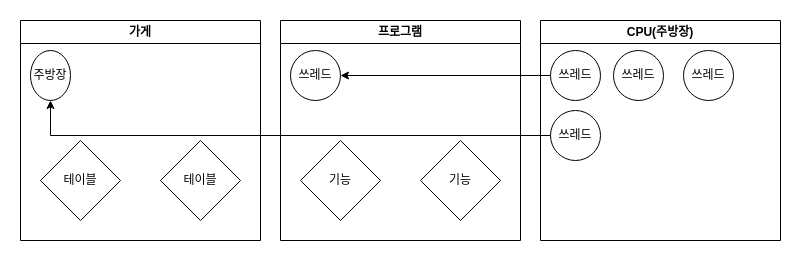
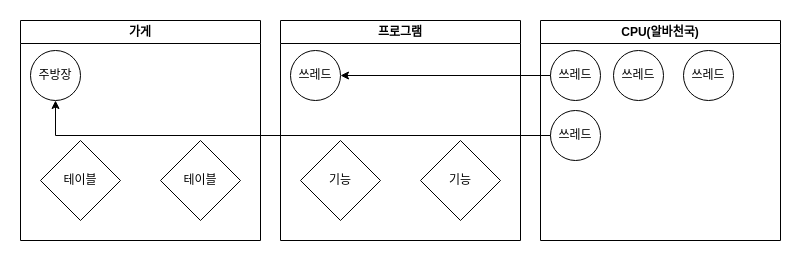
node "CPU(주방장)": label "CPU(주방장)" -> "CPU(알바천국)"
node "주방장": size 40x50 -> 50x50
